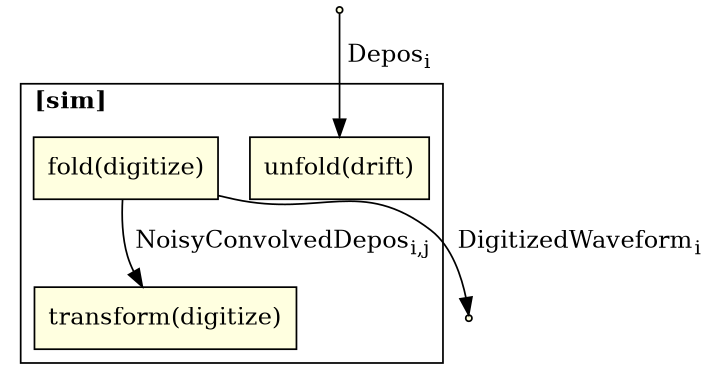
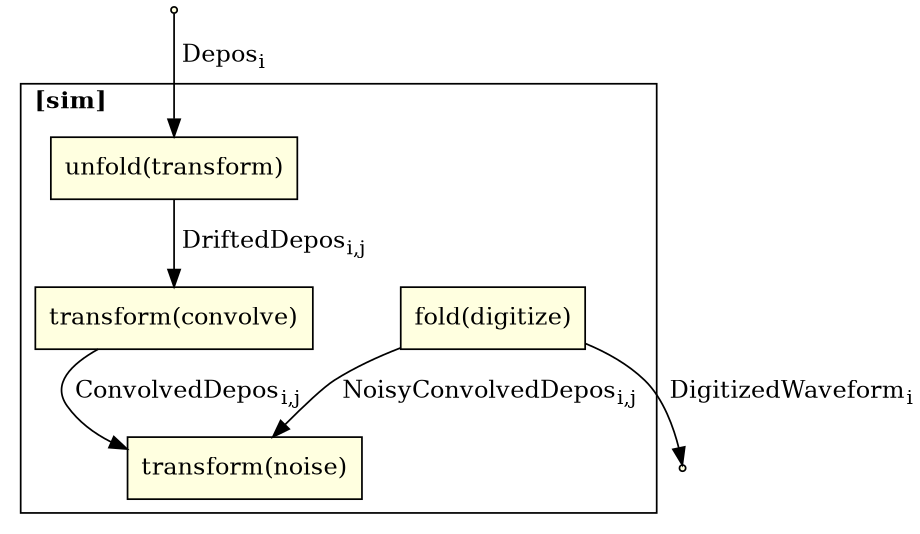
node "unfold(drift)": label "unfold(drift)" -> "unfold(transform)"
node "transform(digitize)": label "transform(digitize)" -> "transform(noise)"
node "transform(convolve)": added
